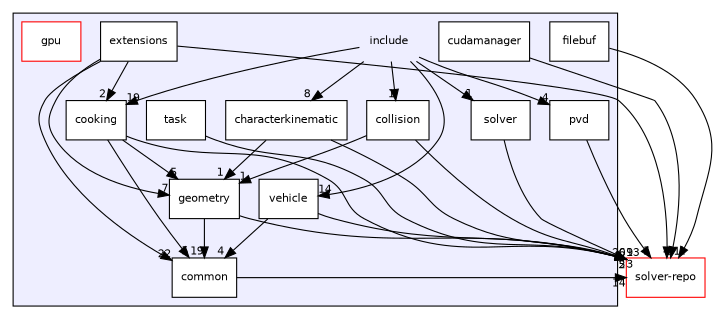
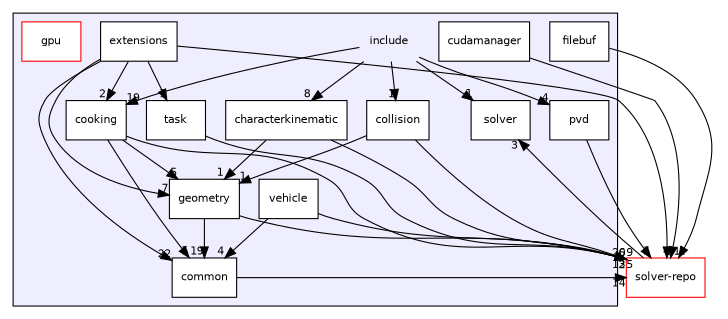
edge "extensions" -> "task": added
edge "include" -> "vehicle": removed
edge "solver" -> "solver-repo": reversed
